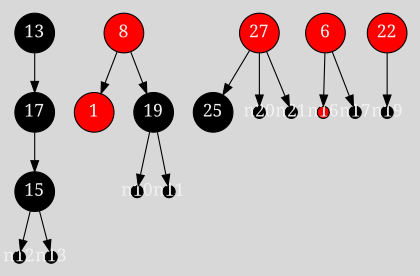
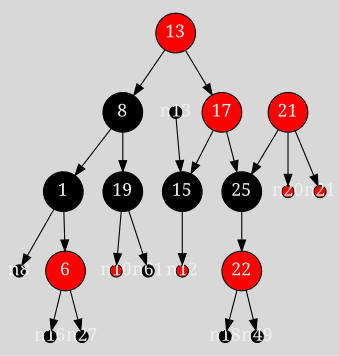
node "13": fillcolor black -> red
node "8": fillcolor red -> black
node "27": label "27" -> "21"
edge "13" -> "8": added
node "17": fillcolor black -> red
node "1": fillcolor red -> black
node "n20": fillcolor black -> red
node "n21": fillcolor black -> red
node "n16": fillcolor red -> black
node "n17": label "n17" -> "n27"
node "n19": label "n19" -> "n49"
edge "17" -> "25": added
node "n10": fillcolor black -> red
node "n11": label "n11" -> "n61"
edge "15" -> "n13": reversed
edge "1" -> "6": added
edge "25" -> "22": added
node "n12": fillcolor black -> red
node "n8": added
node "n18": added
